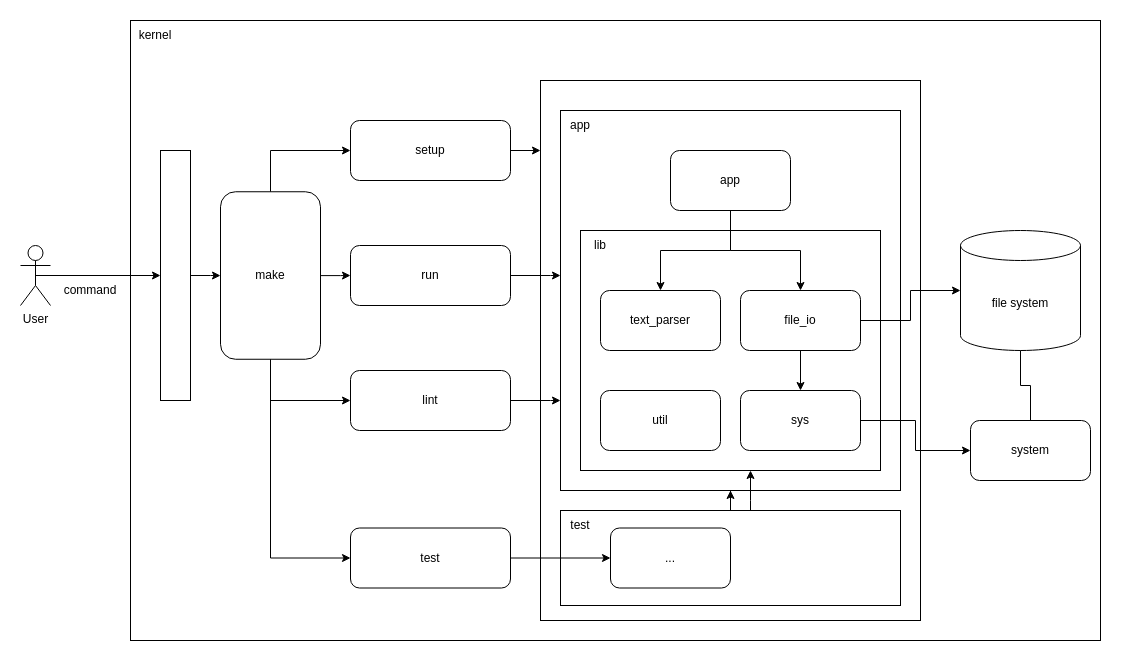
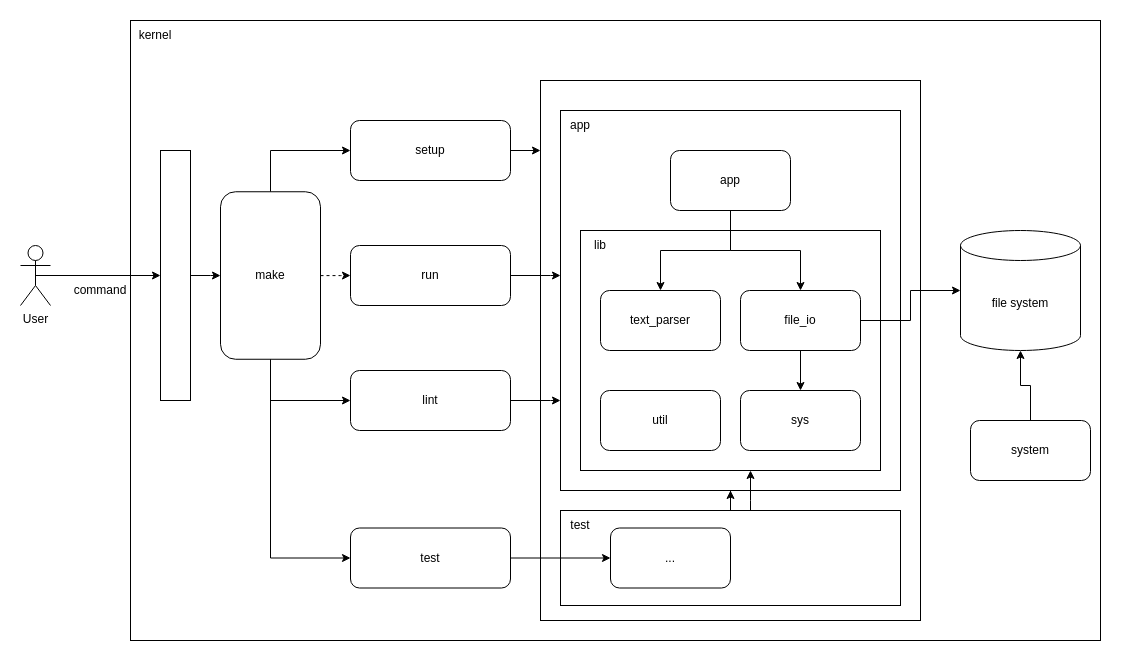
edge "make" -> "run": style solid -> dashed
node "command": moved (91, 291) -> (101, 291)
edge "file system" -- "system": arrowhead none -> classic
edge "sys" -> "system": removed
